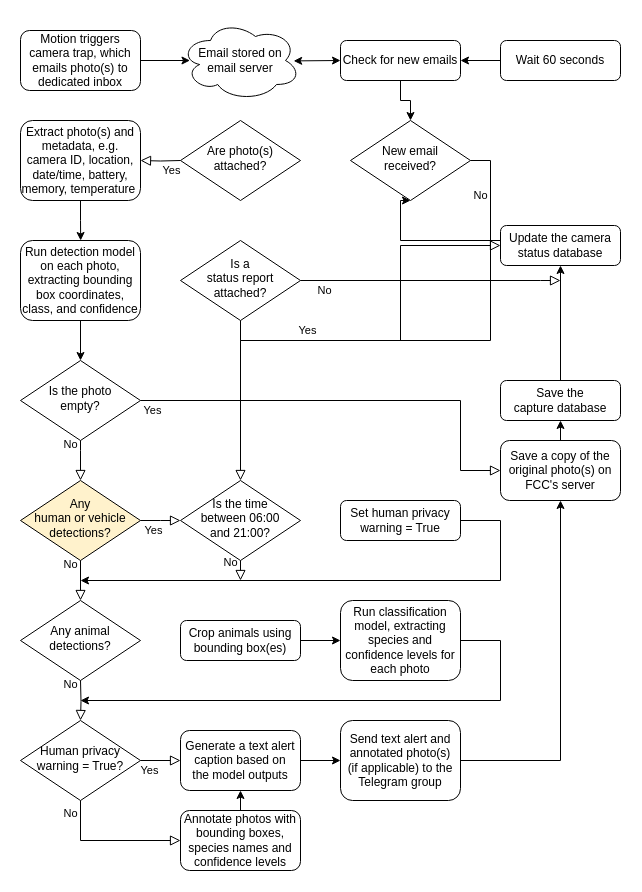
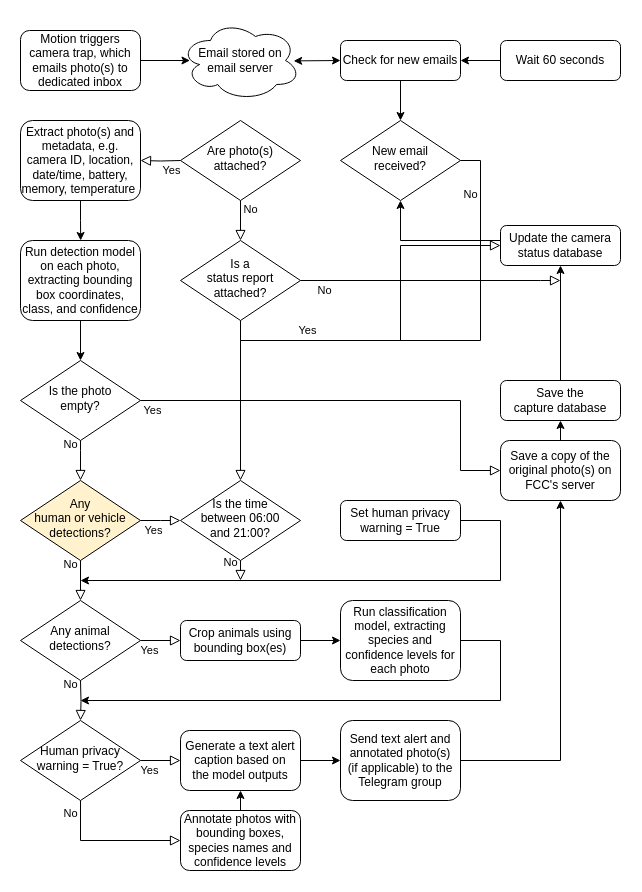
node "New email received?": moved (411, 161) -> (401, 161)
edge "Are photo(s) attached?" -> "Is a status report attached?": added, label "No"
edge "Any animal detections?" -> "Crop animals using bounding box(es)": added, label "Yes"
